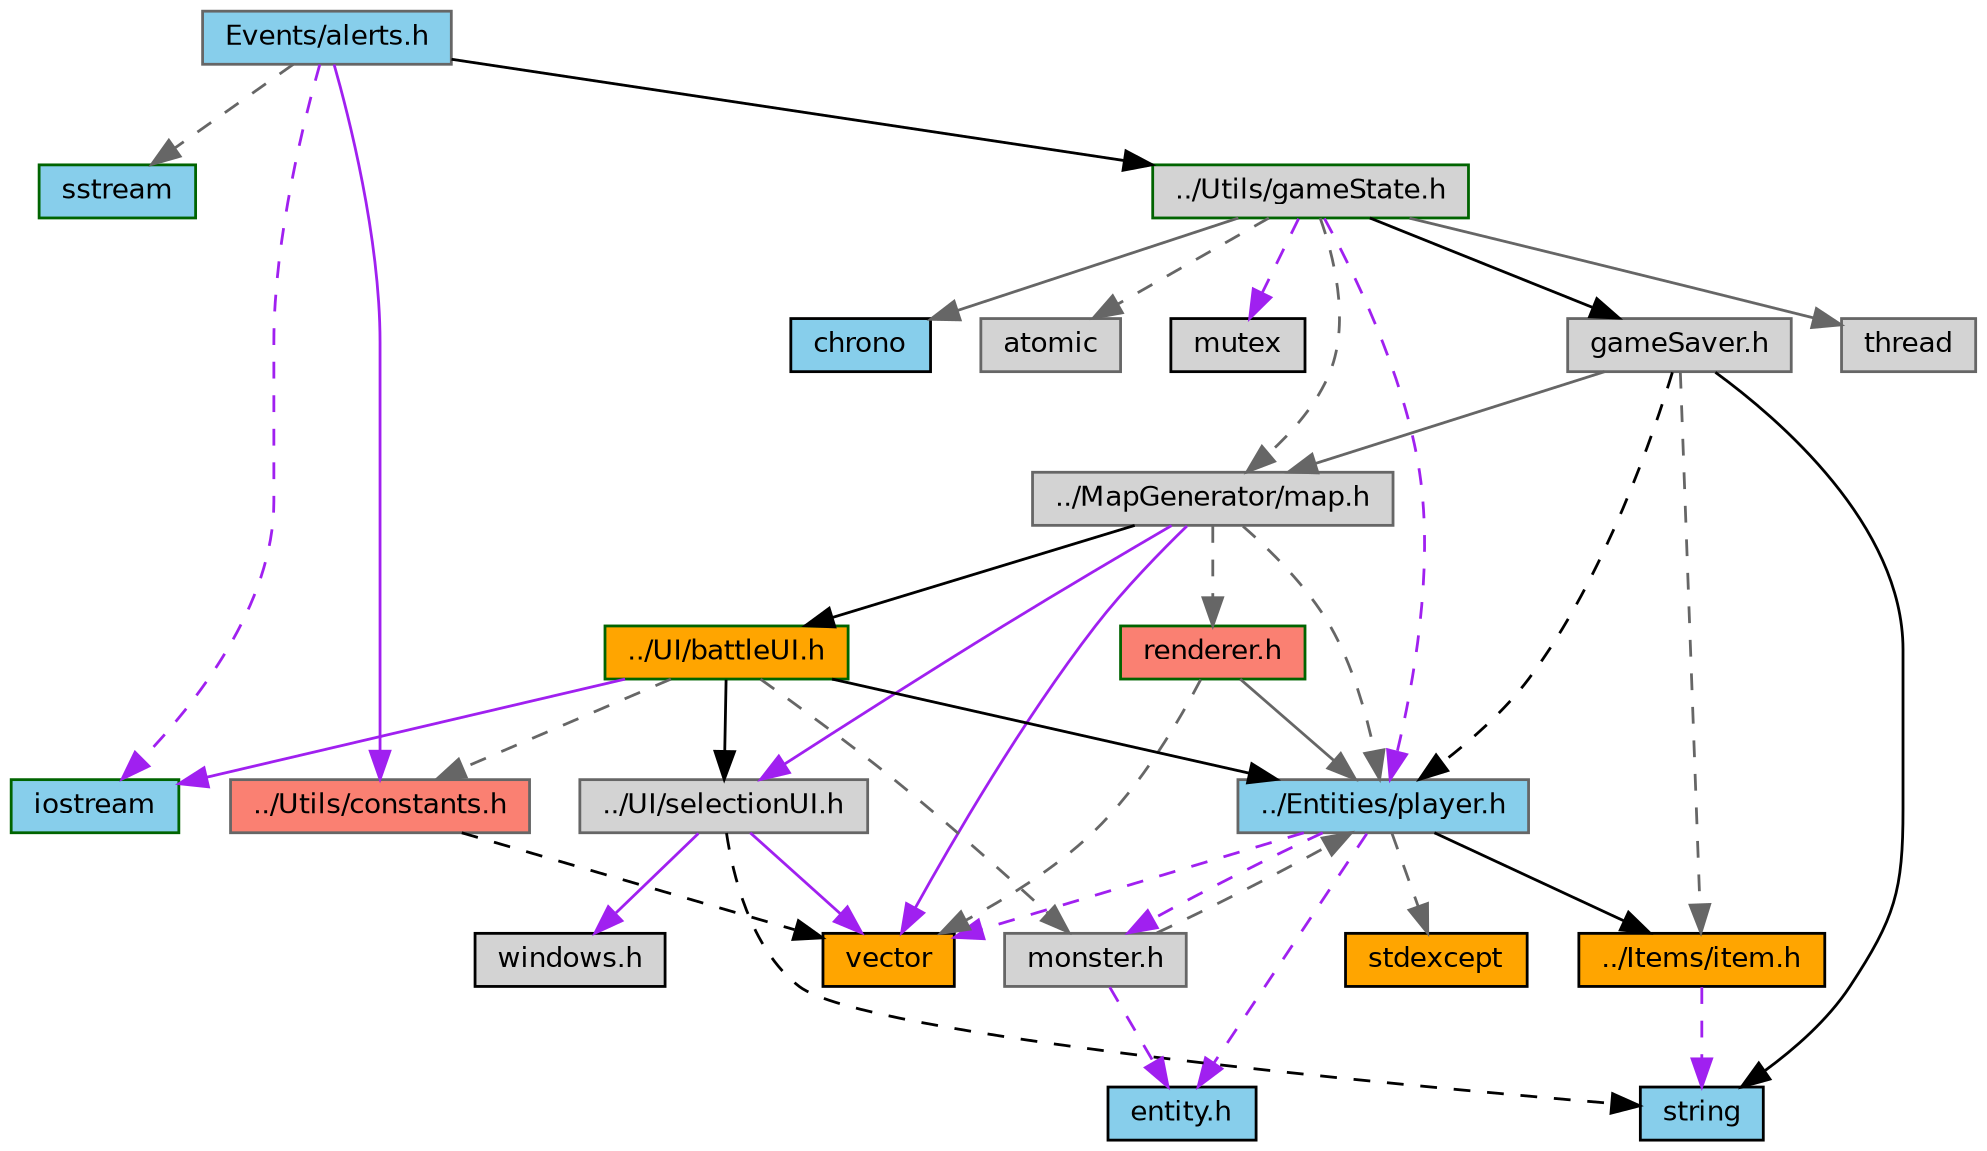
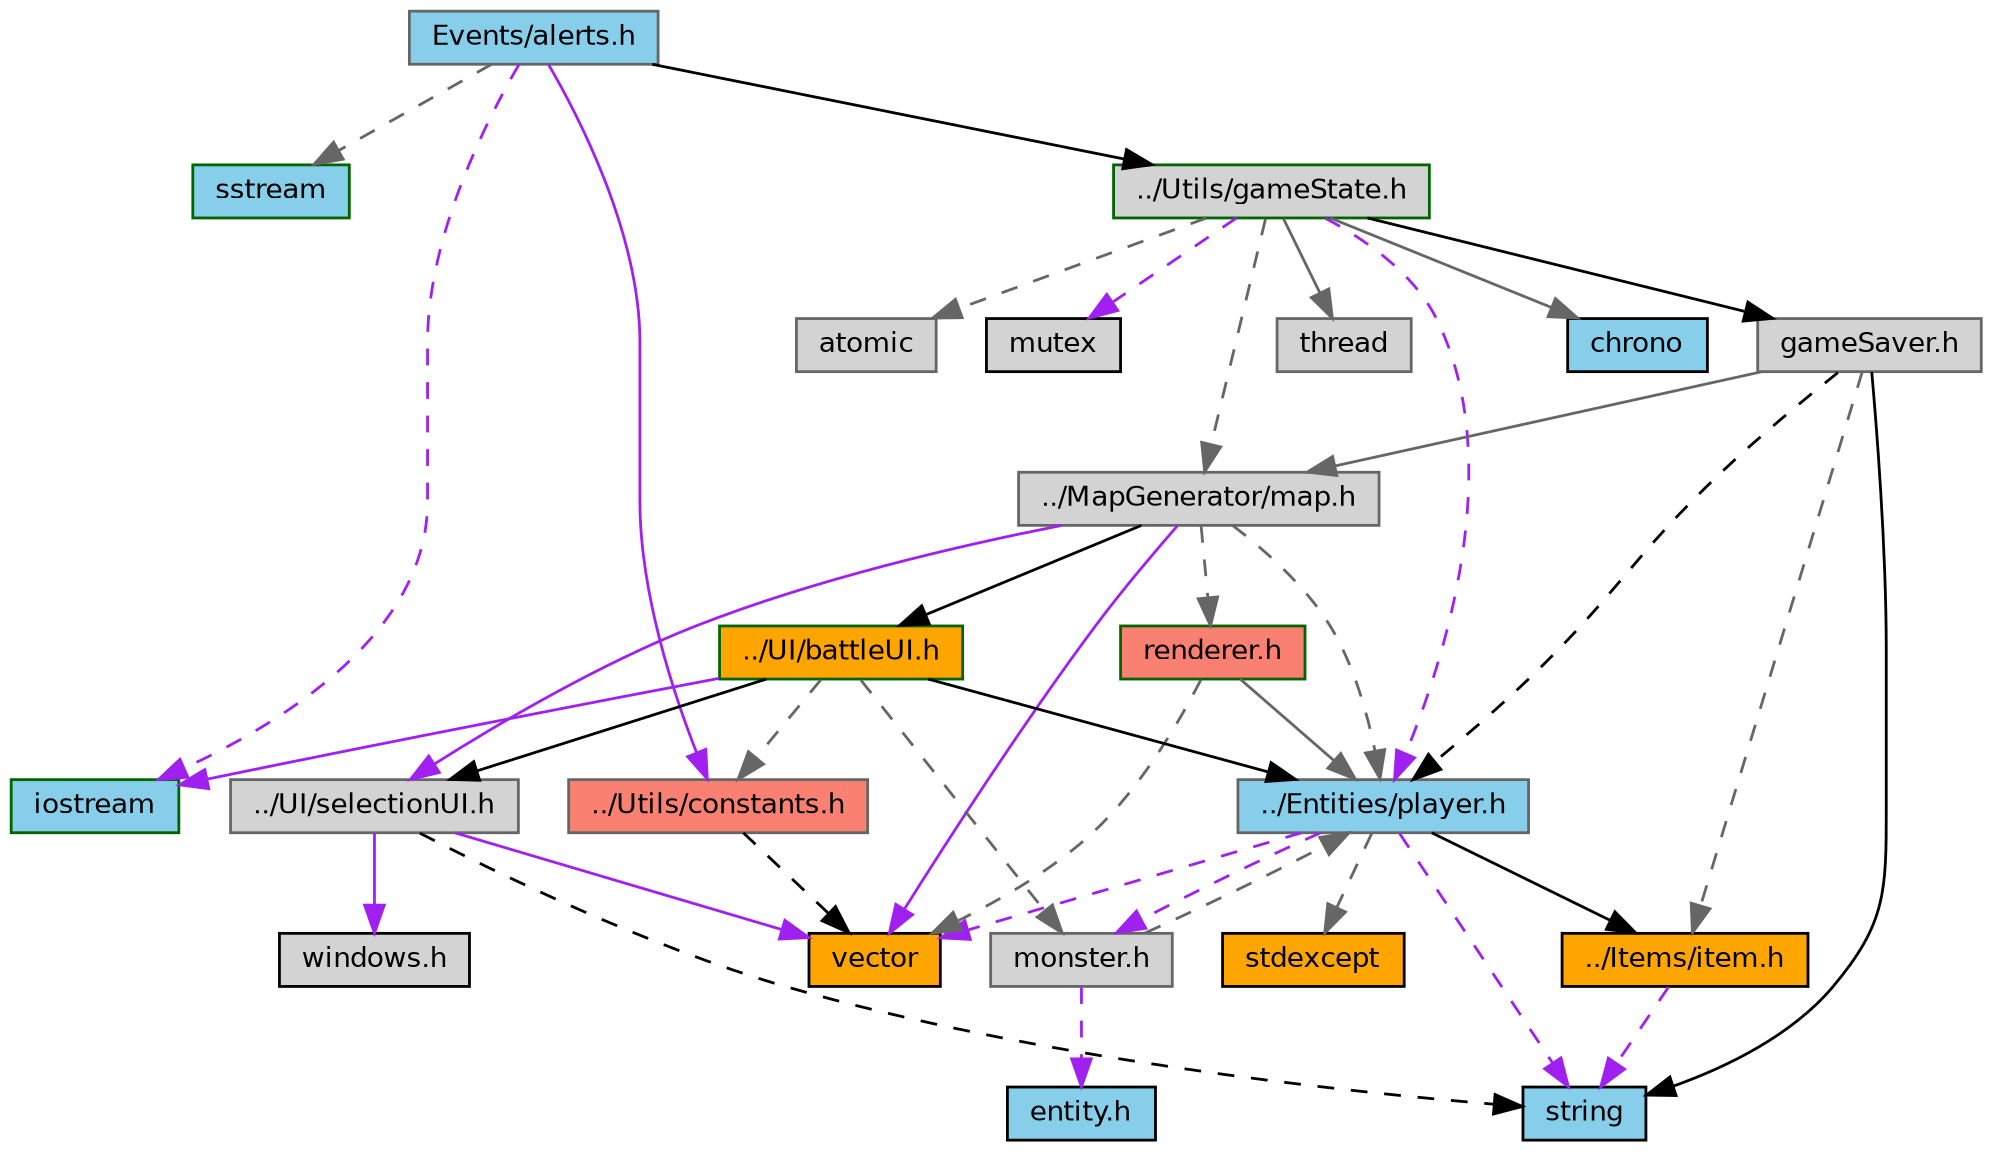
edge "../Entities/player.h" -> "entity.h": now "../Entities/player.h" -> "string"
